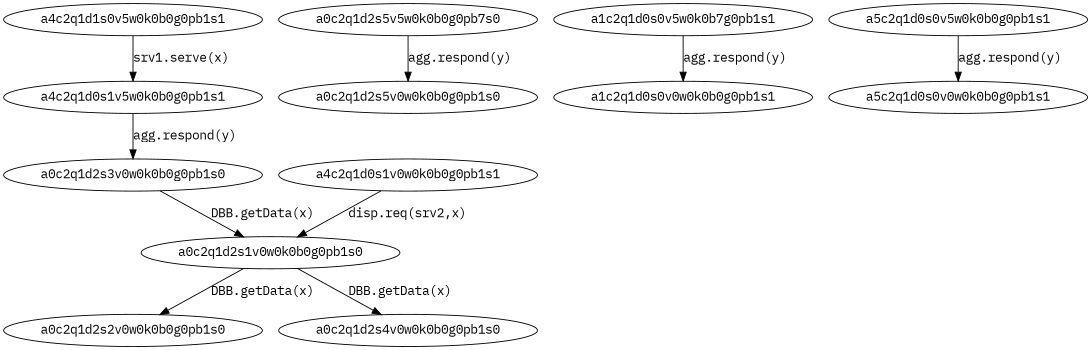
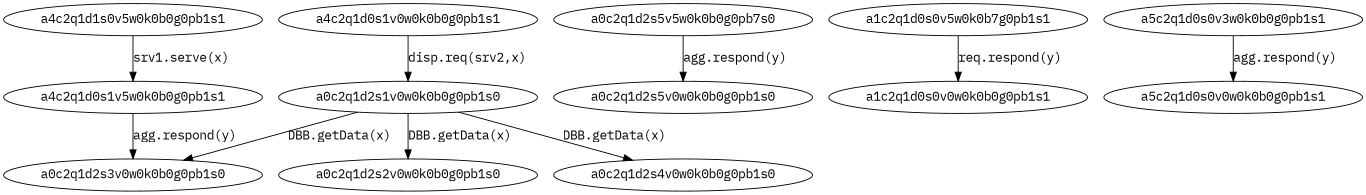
node "a5c2q1d0s0v5w0k0b0g0pb1s1": label "a5c2q1d0s0v5w0k0b0g0pb1s1" -> "a5c2q1d0s0v3w0k0b0g0pb1s1"
edge "a1c2q1d0s0v5w0k0b7g0pb1s1" -> "a1c2q1d0s0v0w0k0b0g0pb1s1": label "agg.respond(y)" -> "req.respond(y)"
edge "a0c2q1d2s3v0w0k0b0g0pb1s0" -> "a0c2q1d2s1v0w0k0b0g0pb1s0": reversed
